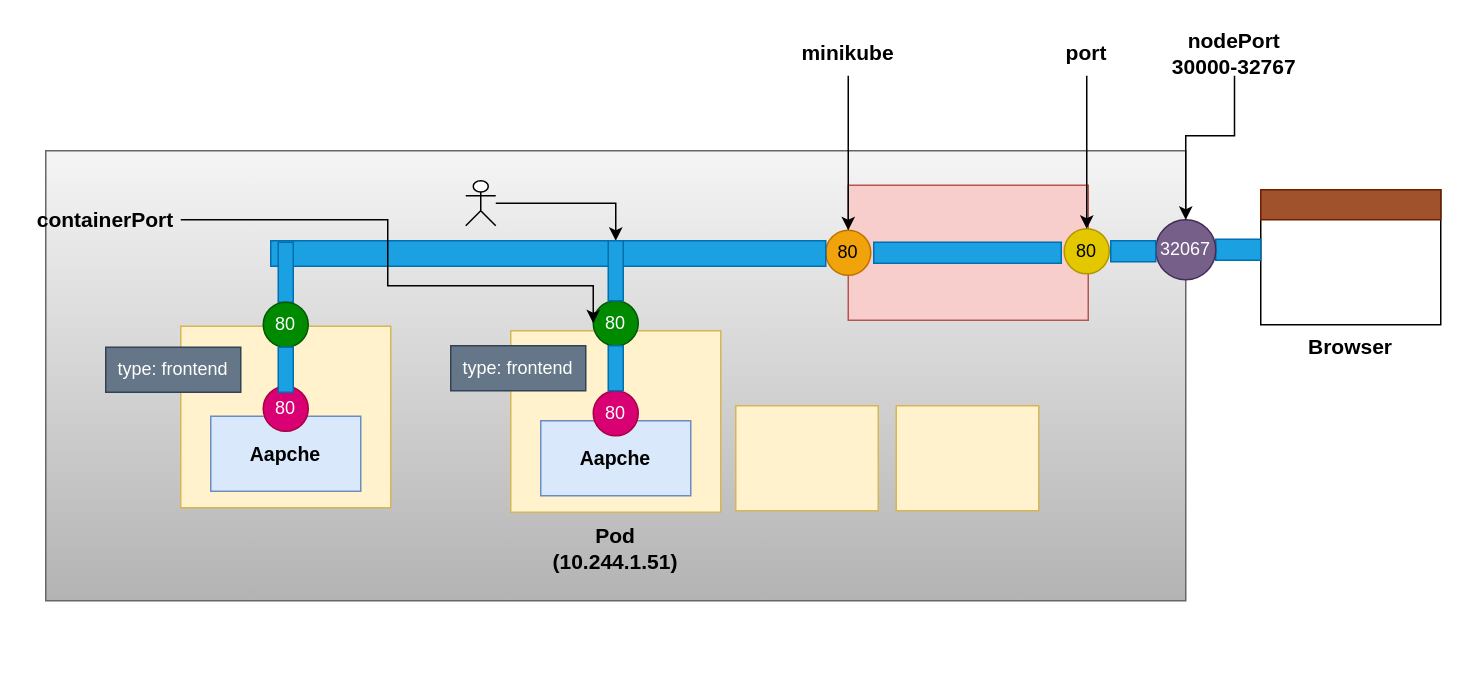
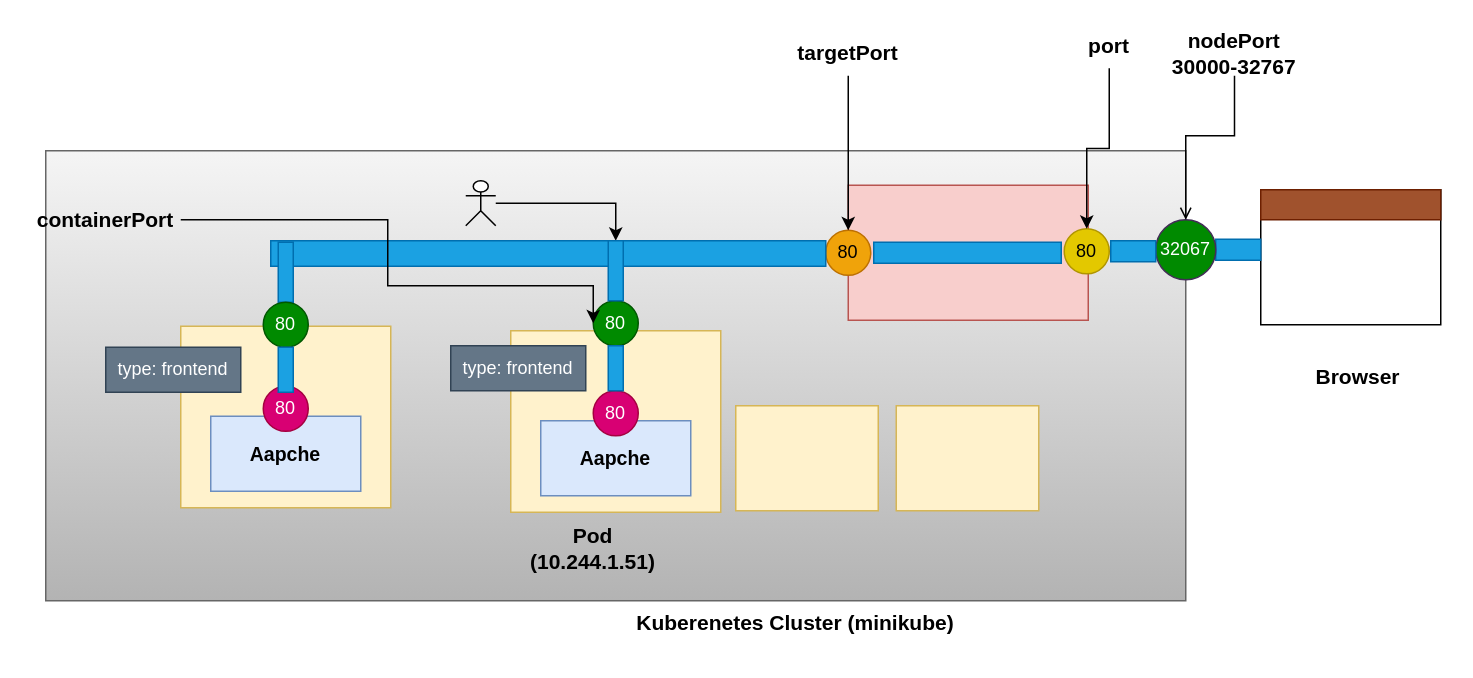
node "minikube": label "minikube" -> "targetPort"
node "port": moved (1087, 53) -> (1109, 46)
edge "nodePort 30000-32767" -> "32067": arrowhead classic -> open
node "32067": fillcolor #76608a -> #008a00
node "Browser": moved (1351, 347) -> (1358, 377)
node "Pod (10.244.1.51)": moved (616, 548) -> (593, 548)
node "Kuberenetes Cluster (minikube)": added
